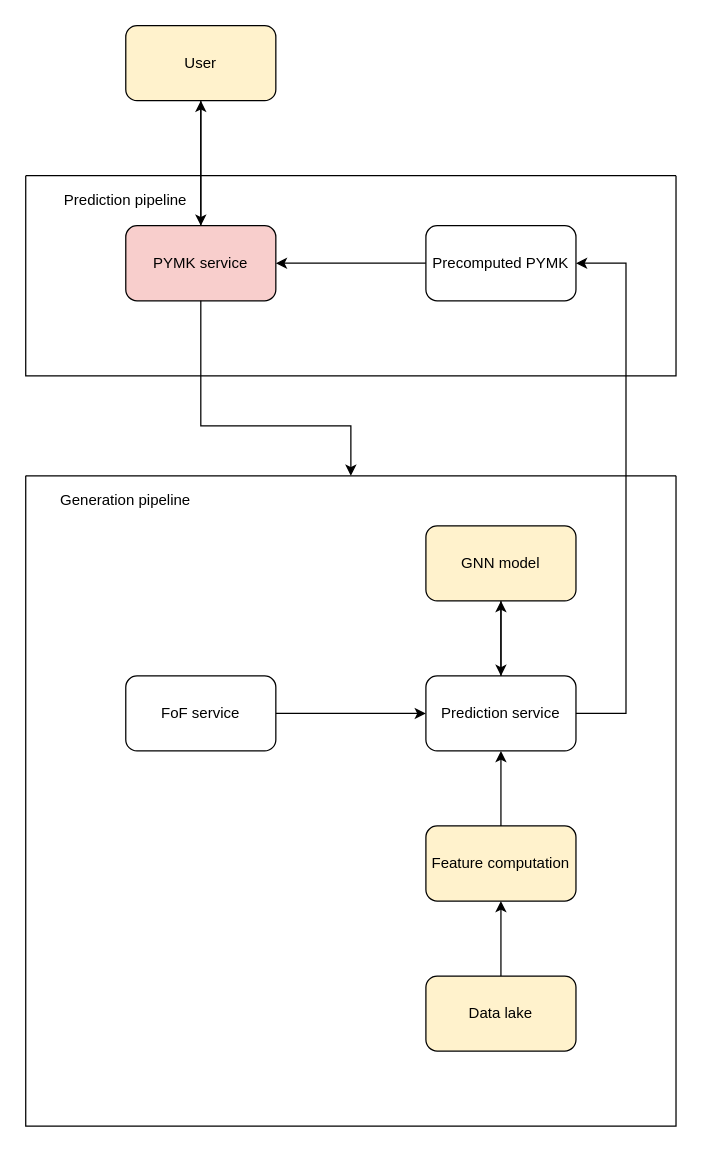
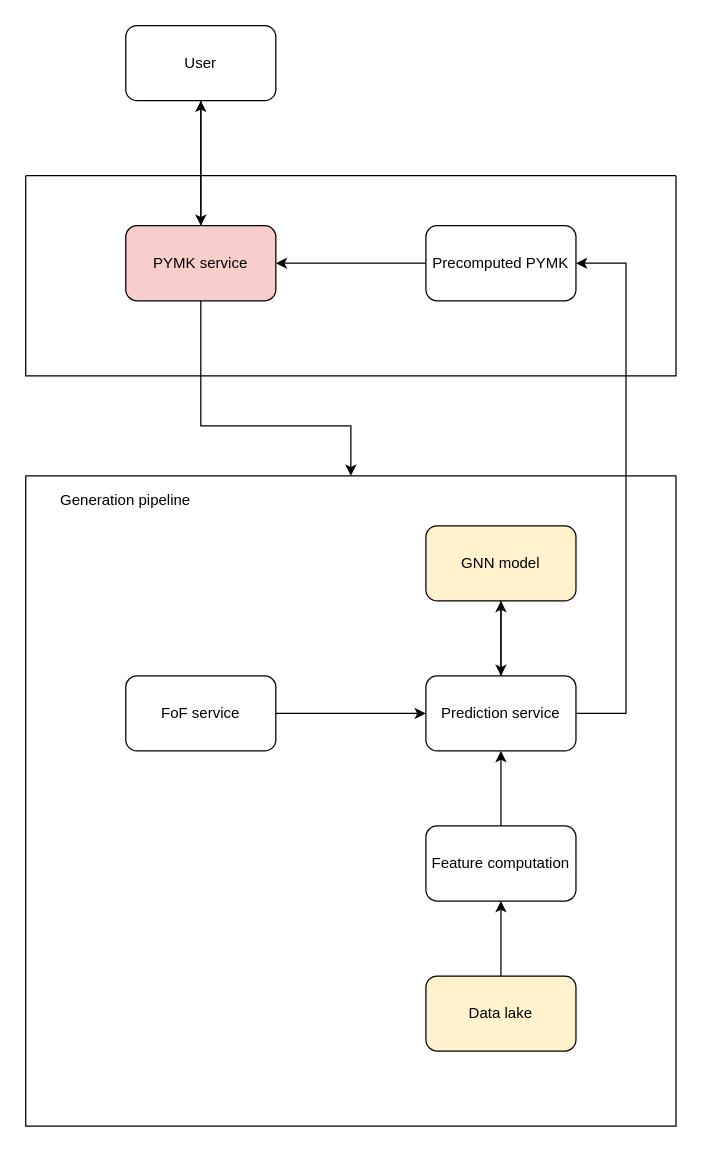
node "User": fillcolor #fff2cc -> #ffffff
node "Prediction pipeline": removed
node "Feature computation": fillcolor #fff2cc -> #ffffff
